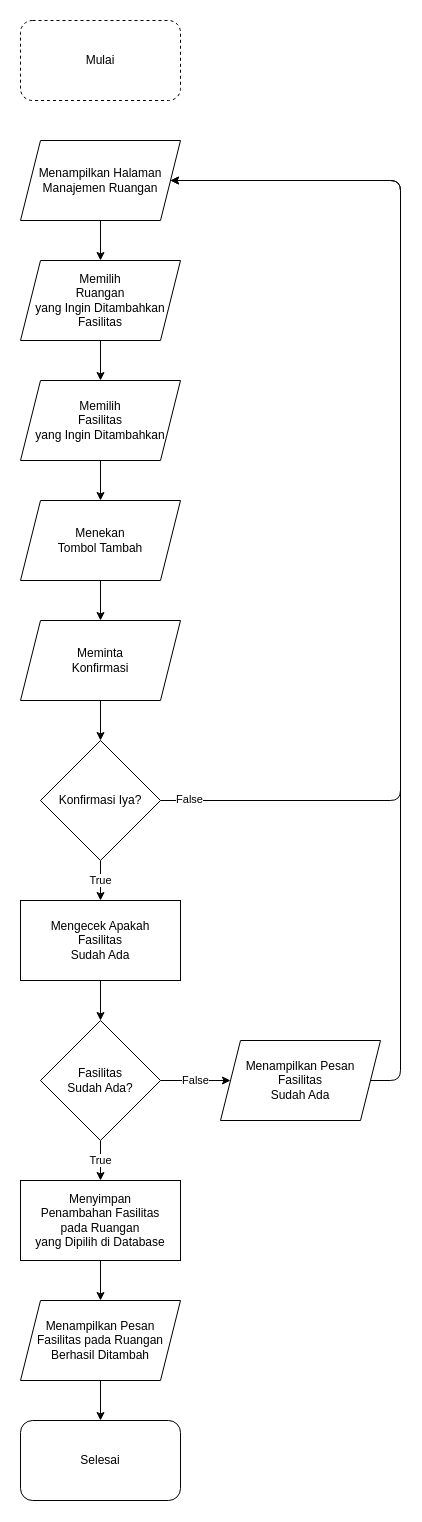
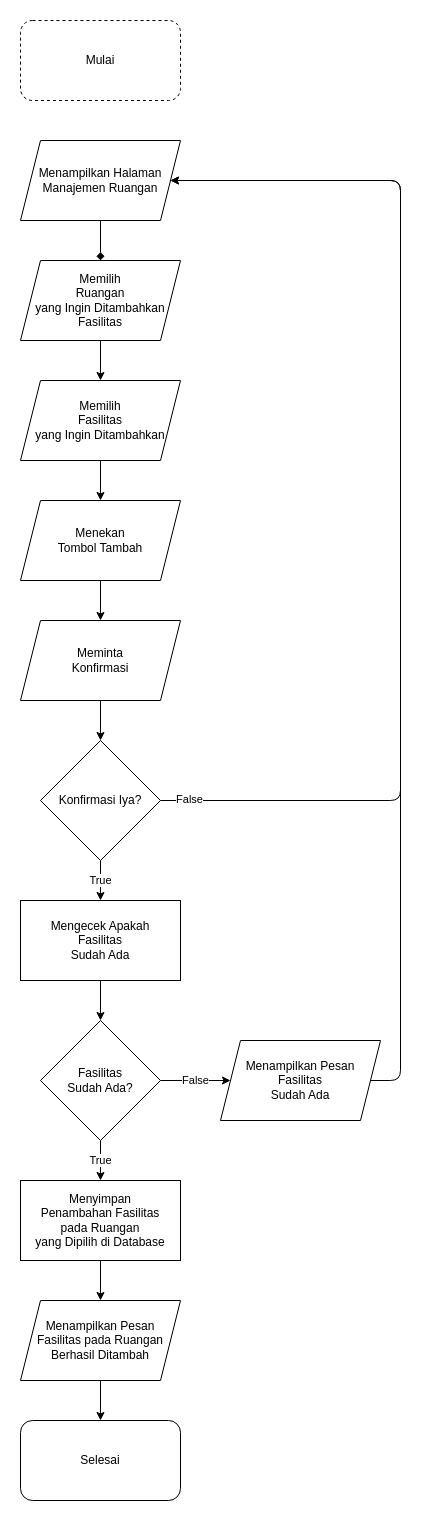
edge "Menampilkan Halaman Manajemen Ruangan" -> "Memilih Ruangan yang Ingin Ditambahkan Fasilitas": arrowhead classic -> diamond
